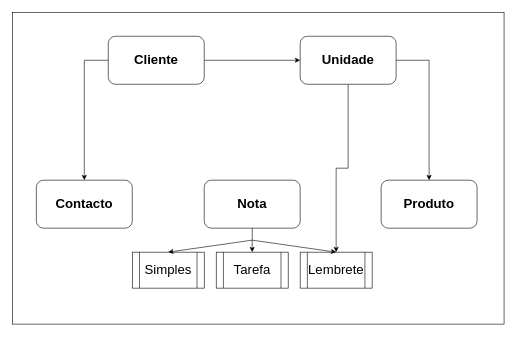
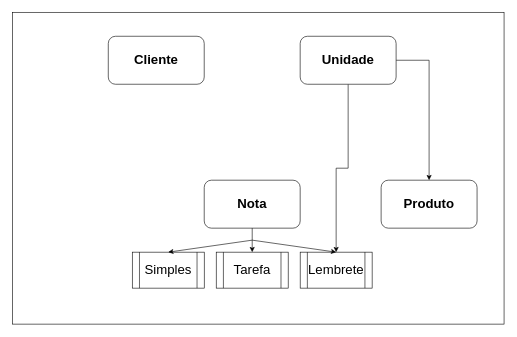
edge "Cliente" -> "Contacto": removed
edge "Cliente" -> "Unidade": removed
node "Contacto": removed
